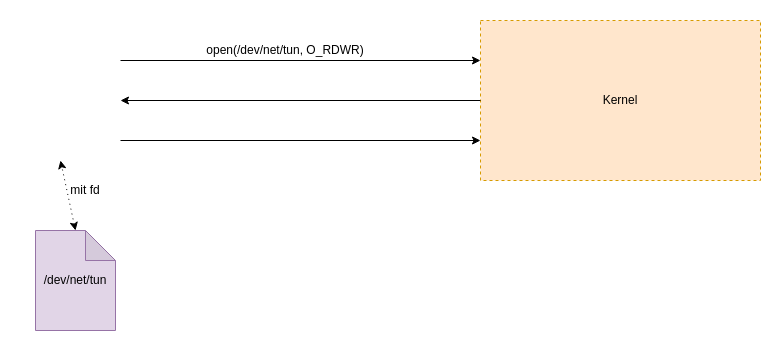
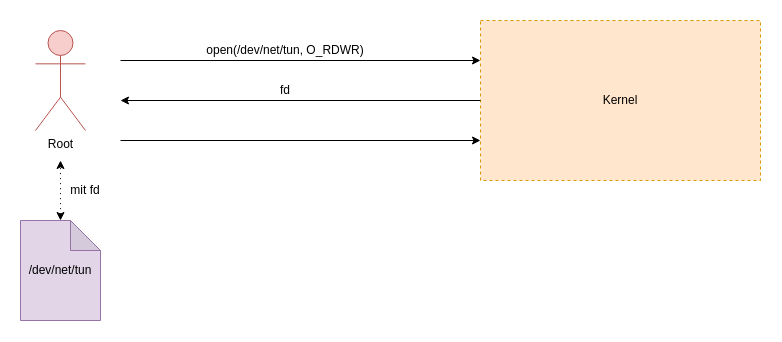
node "Root": added
node "fd": added
node "/dev/net/tun": moved (76, 281) -> (61, 271)
